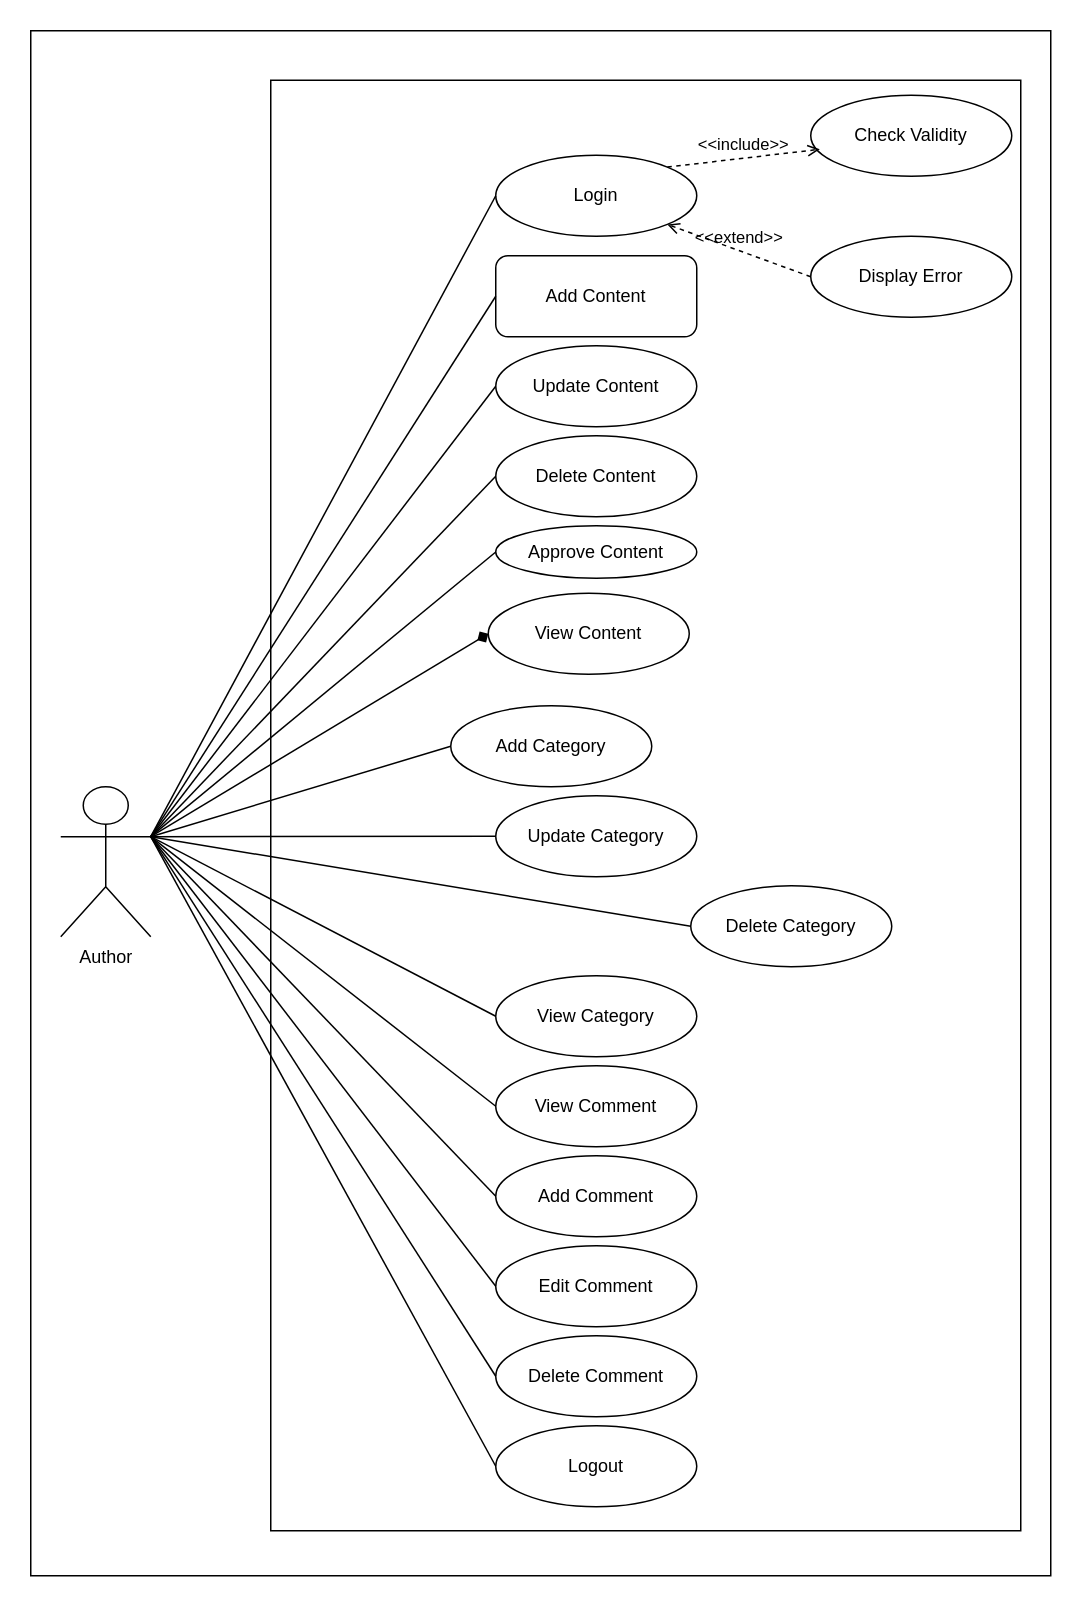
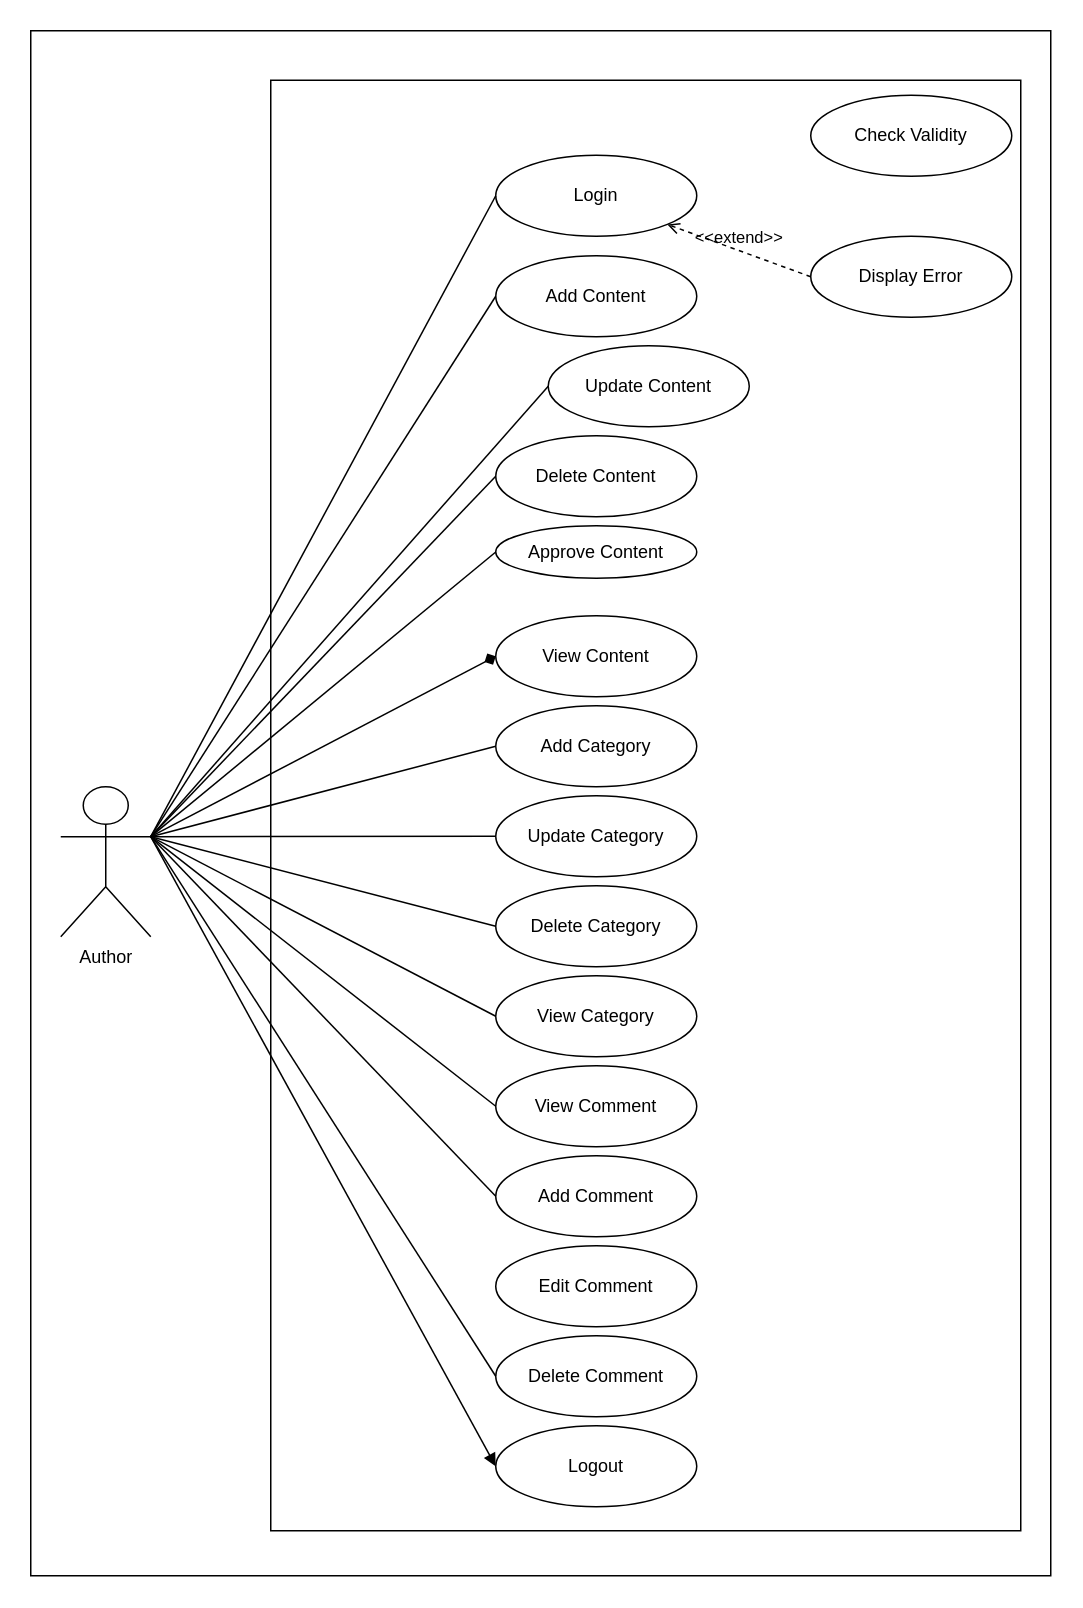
edge "Login" -> "Check Validity": removed, label "<<include>>"
node "Add Content": shape rounded rectangle -> ellipse
node "Update Content": moved (596, 386) -> (649, 386)
node "View Content": moved (589, 634) -> (596, 656)
node "Add Category": moved (551, 746) -> (596, 746)
node "Delete Category": moved (791, 926) -> (596, 926)
edge "Author" -- "Edit Comment": removed
edge "Author" -- "Logout": arrowhead none -> block
